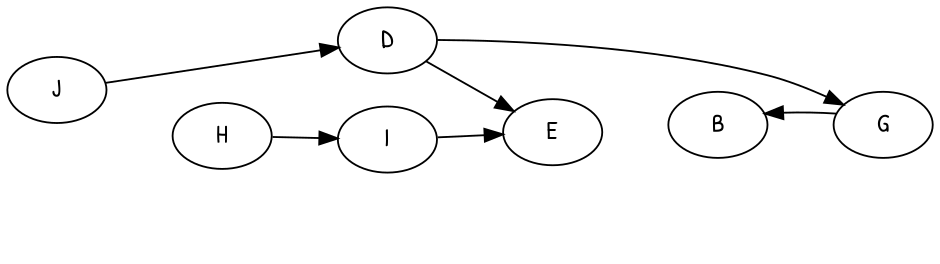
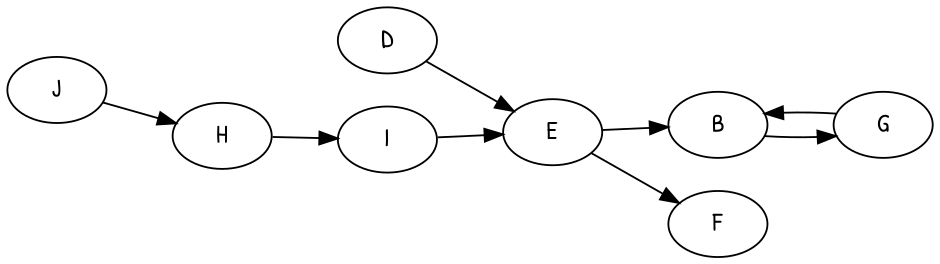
edge "D" -> "G": now "B" -> "G"
edge "J" -> "D": now "J" -> "H"
edge "E" -> "B": added
node "F": added
